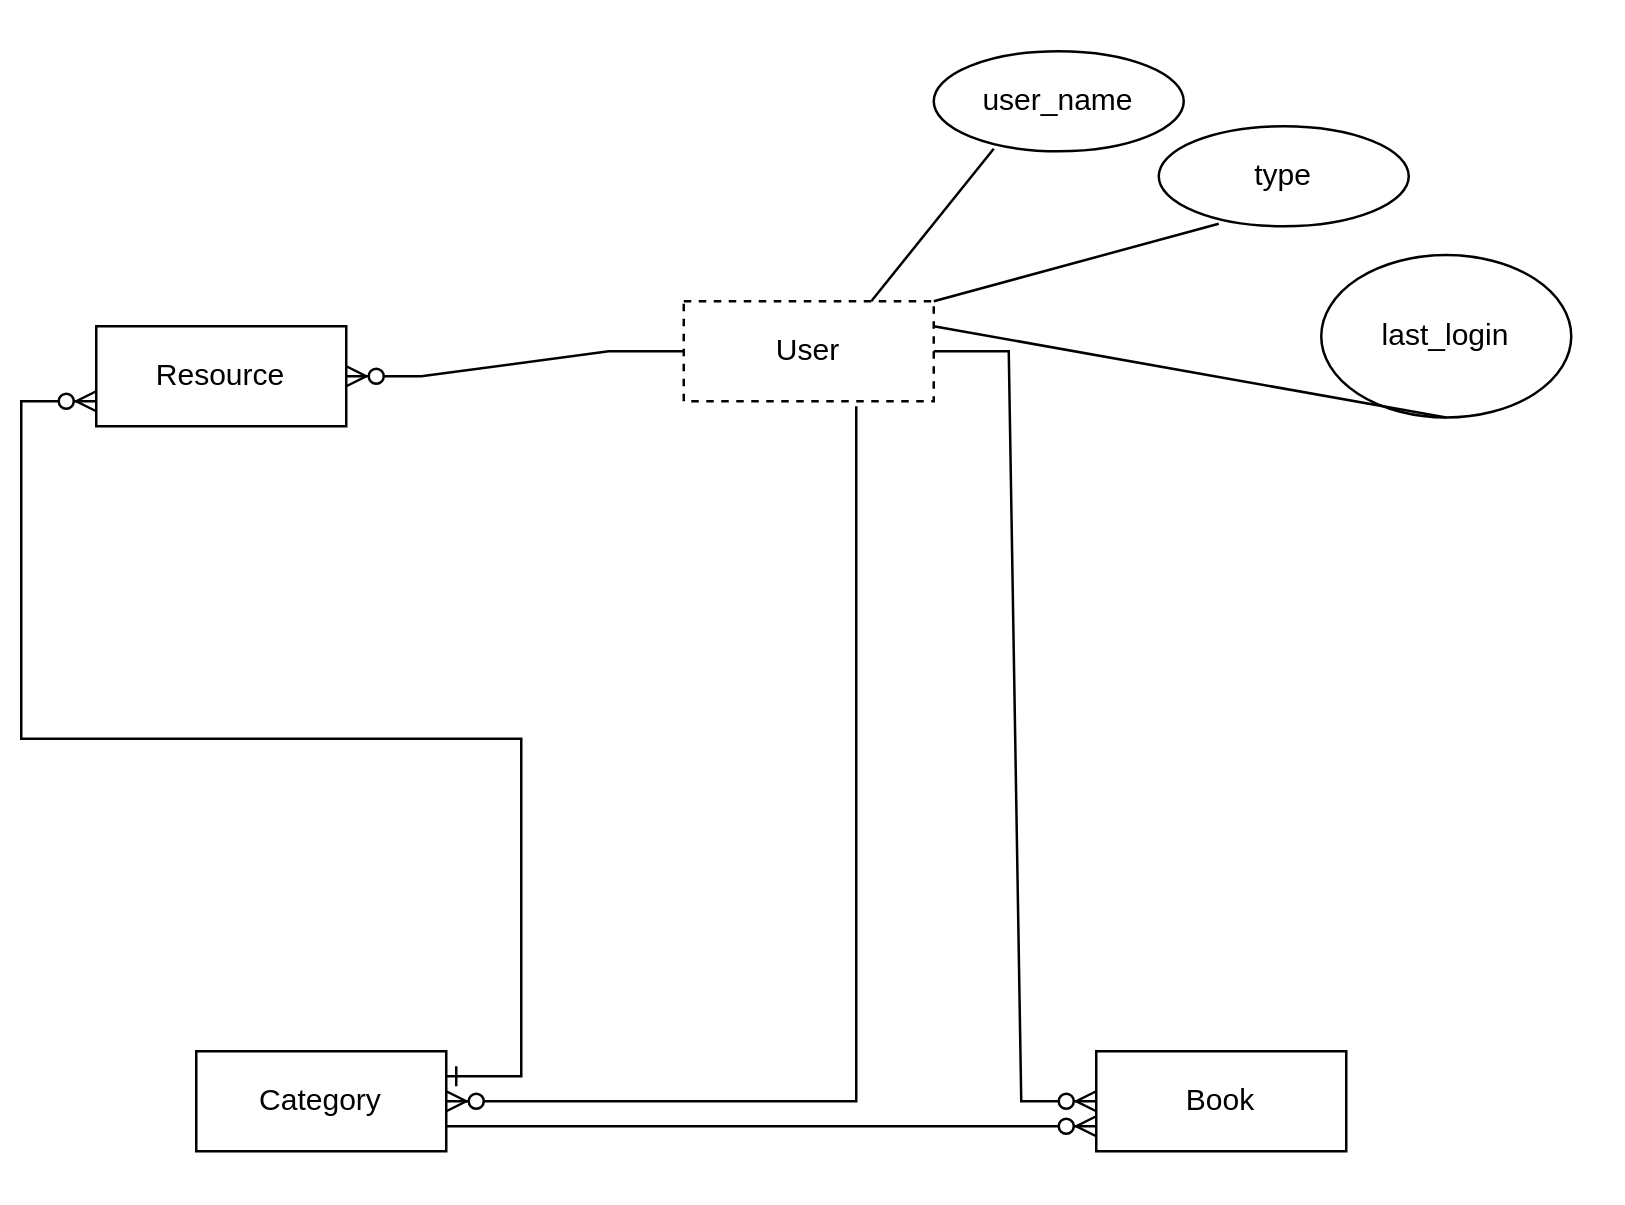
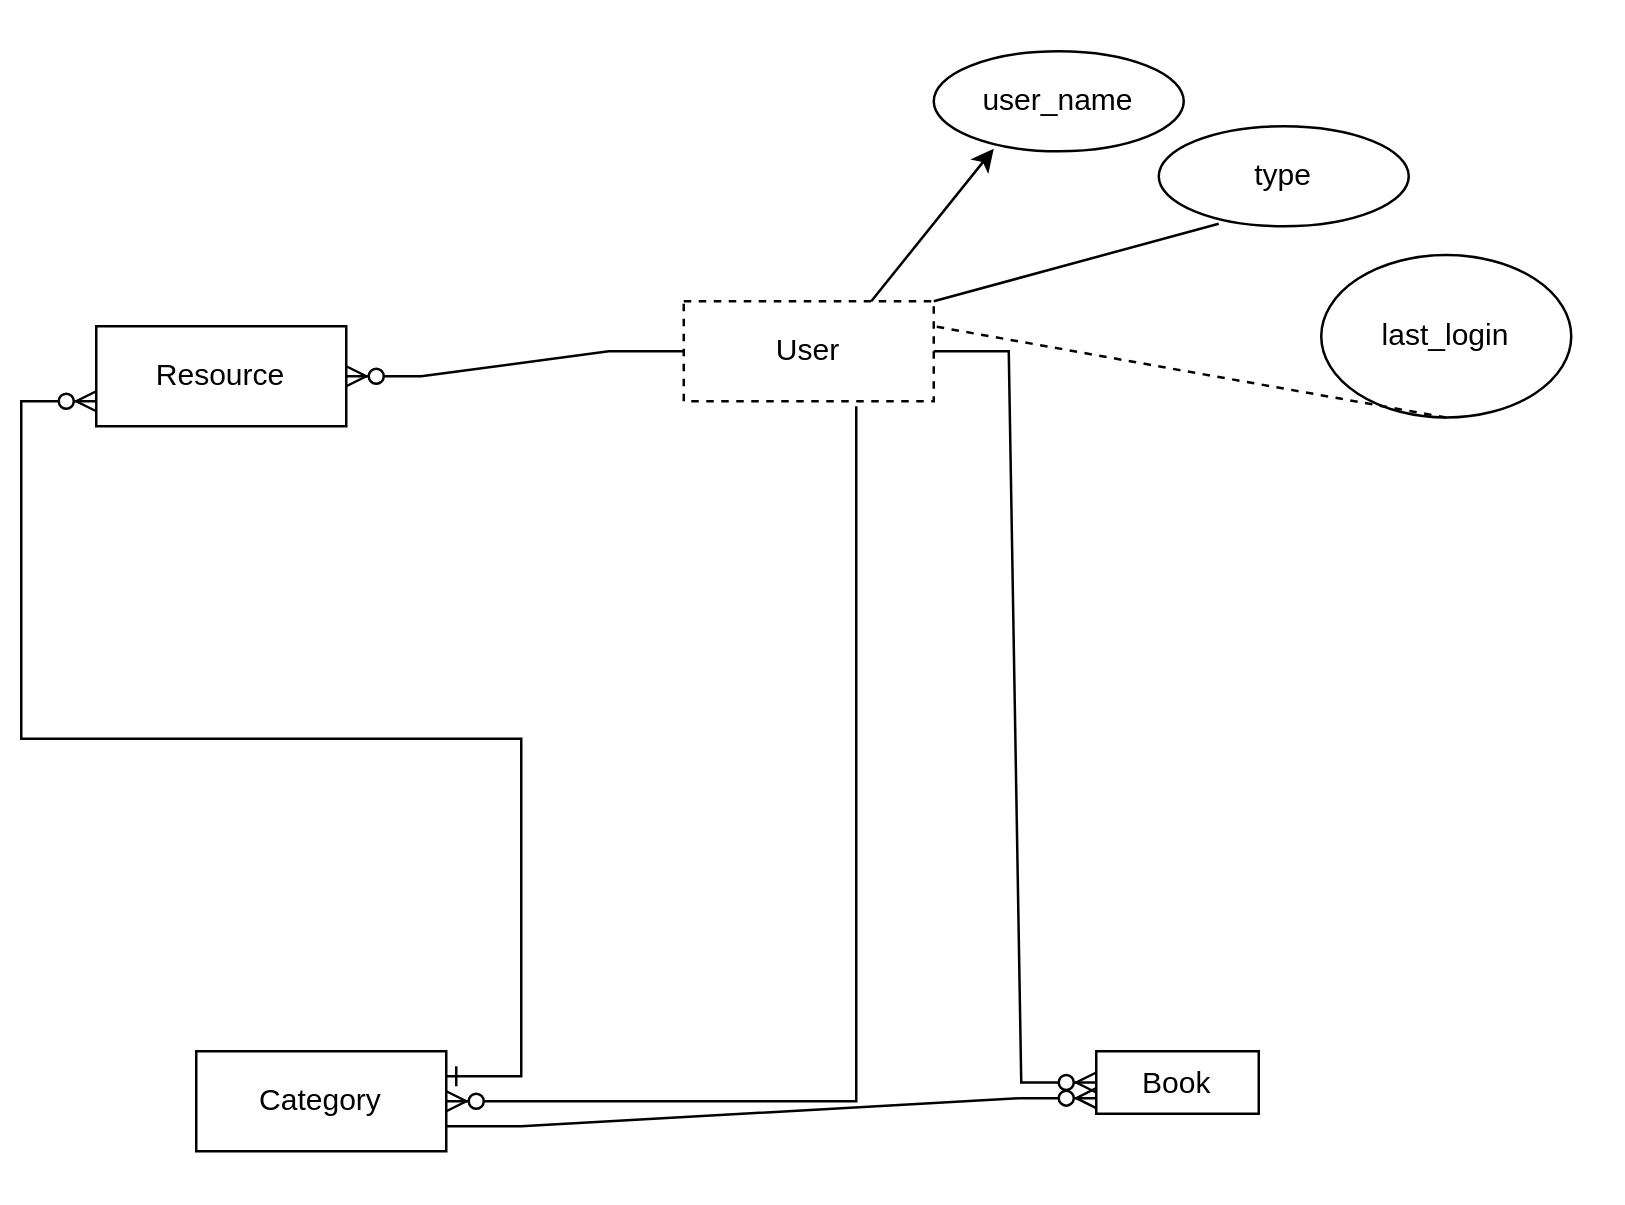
edge "user_name" -- "User": arrowhead none -> classic
edge "last_login" -- "User": style solid -> dashed
node "Book": size 250x100 -> 163x63
